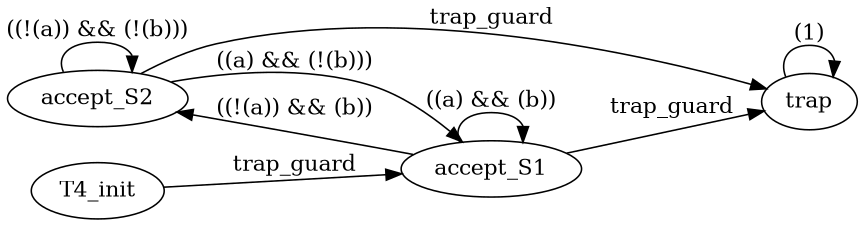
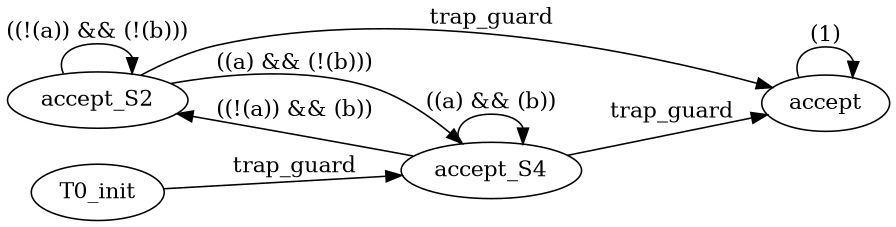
node "trap": label "trap" -> "accept"
node "accept_S1": label "accept_S1" -> "accept_S4"
node "T4_init": label "T4_init" -> "T0_init"
